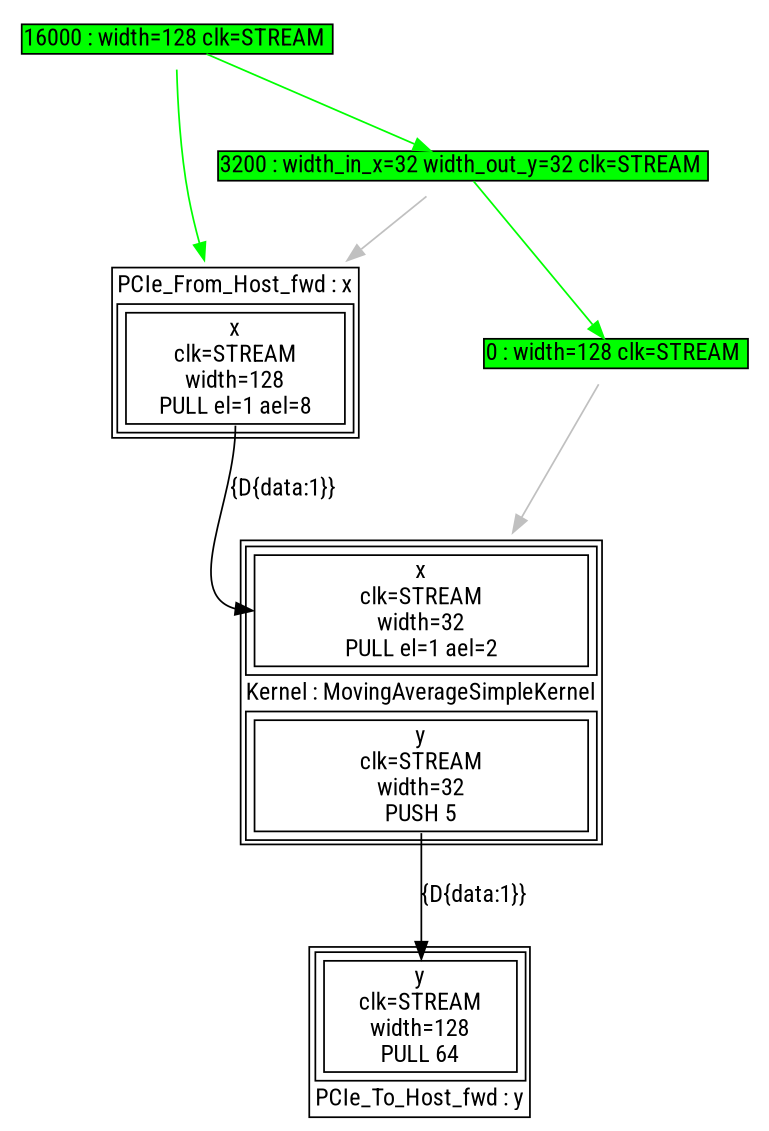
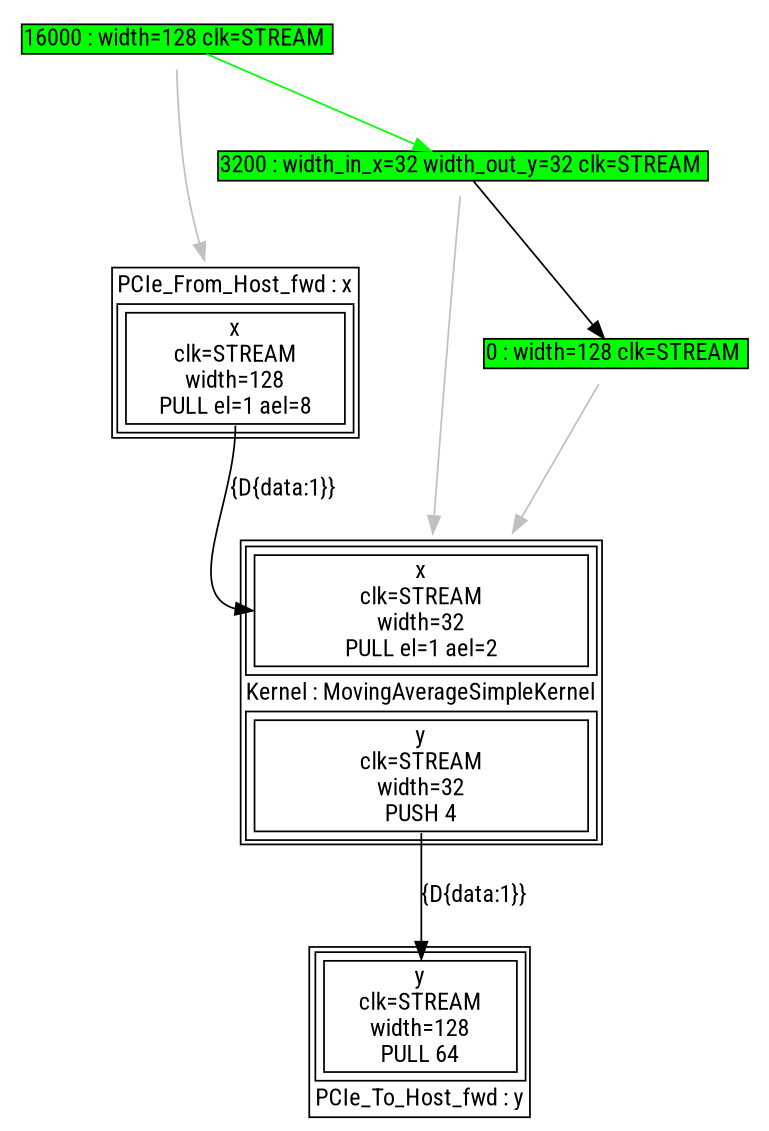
edge "16000 : width=128 clk=STREAM" -> "PCIe_From_Host_fwd : x": color green -> gray
edge "3200 : width_in_x=32 width_out_y=32 clk=STREAM" -> "PCIe_From_Host_fwd : x": now "3200 : width_in_x=32 width_out_y=32 clk=STREAM" -> "x"
edge "3200 : width_in_x=32 width_out_y=32 clk=STREAM" -> "0 : width=128 clk=STREAM": color green -> black
node "x": text "PUSH 5" -> "PUSH 4"
